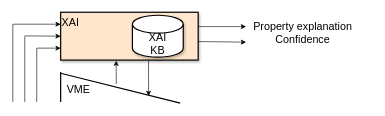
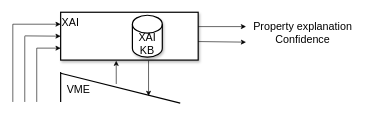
node "XAI": fillcolor #ffe6cc -> #ffffff
node "XAI KB": size 51x42 -> 30x42
